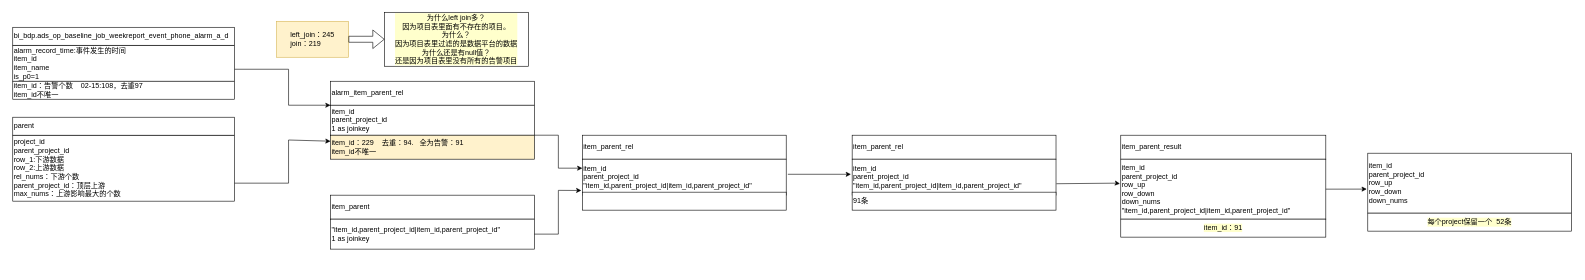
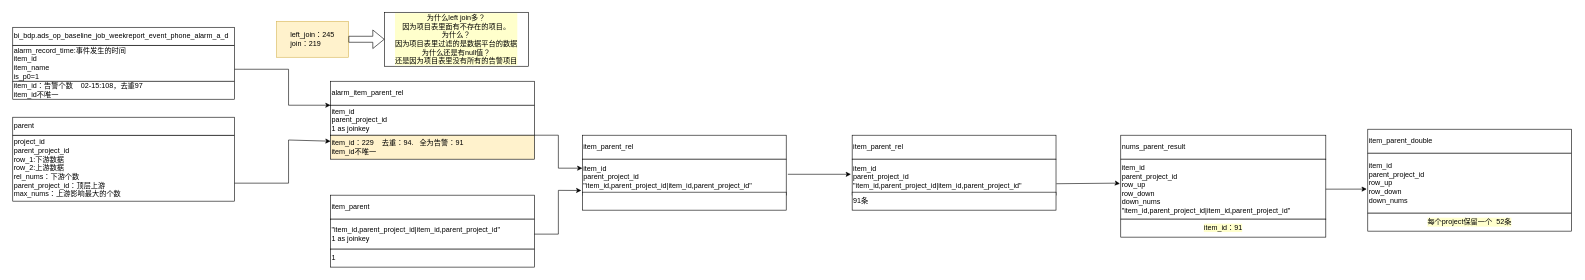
node "item_parent_double": added
node "item_parent_result": label "item_parent_result" -> "nums_parent_result"
node "1": added
